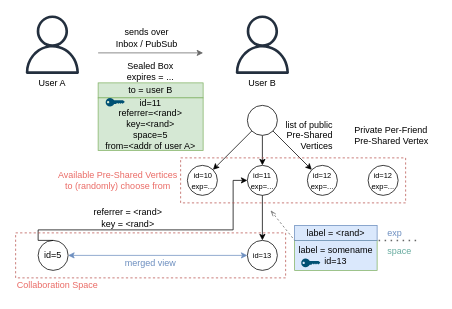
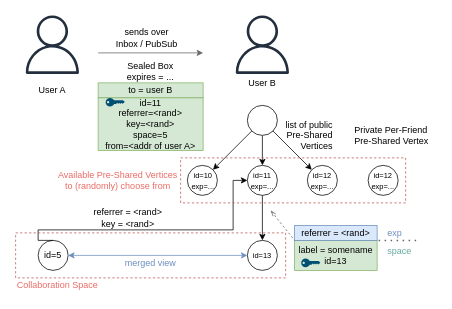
node "User A": moved (52, 83) -> (52, 90)
node "label = <rand>": label "label = <rand>" -> "referrer = <rand>"
node "label = somename id=13": fillcolor #dae8fc -> #d5e8d4
